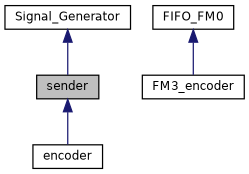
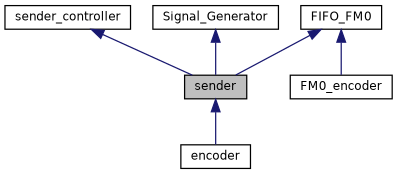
node "sender_controller": added
edge "sender" -> "FIFO_FM0": added
node "FM3_encoder": label "FM3_encoder" -> "FM0_encoder"
